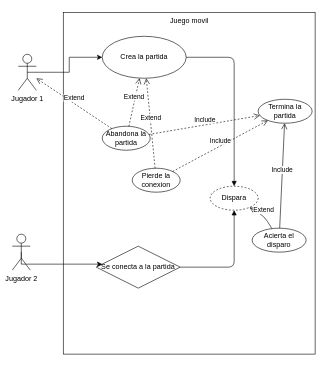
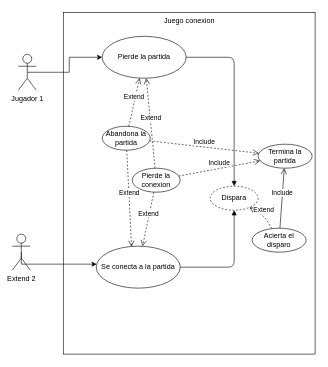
node "Juego movil": label "Juego movil" -> "Juego conexion"
node "Crea la partida": label "Crea la partida" -> "Pierde la partida"
edge "Abandona la partida" -> "Jugador 1": now "Abandona la partida" -> "Se conecta a la partida"
node "Termina la partida": moved (285, 111) -> (285, 156)
edge "Acierta el disparo" -> "Dispara": style solid -> dashed
edge "Pierde la conexion" -> "Se conecta a la partida": added, label "Extend"
node "Se conecta a la partida": shape diamond -> ellipse
node "Jugador 2": label "Jugador 2" -> "Extend 2"
